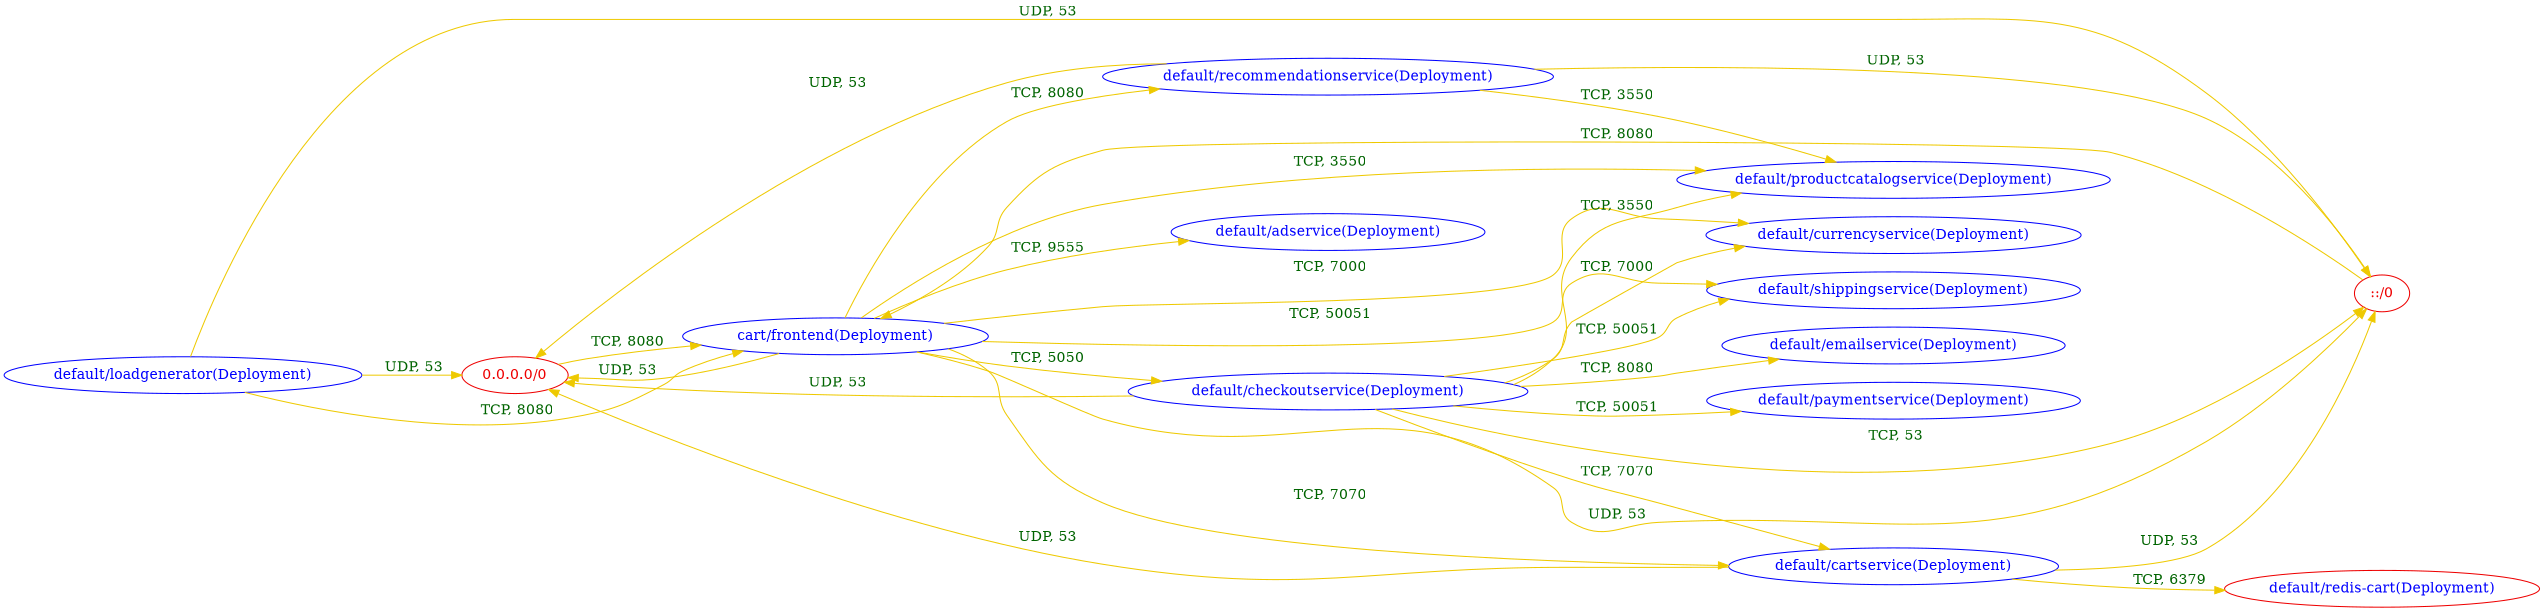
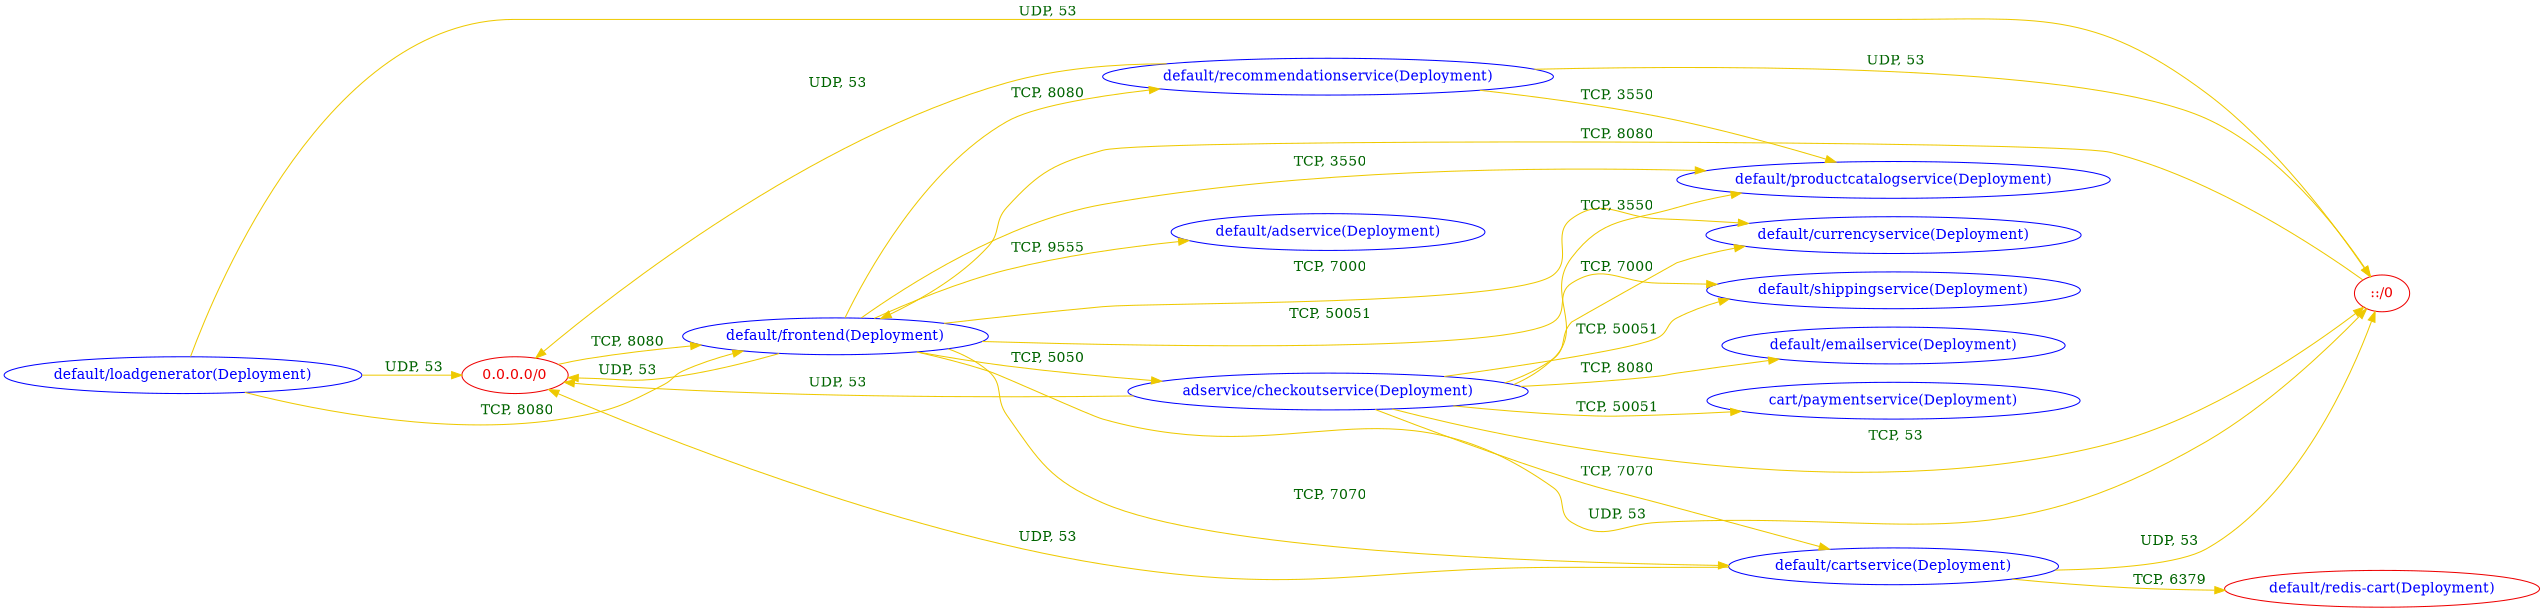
node "cart/frontend(Deployment)": label "cart/frontend(Deployment)" -> "default/frontend(Deployment)"
node "default/checkoutservice(Deployment)": label "default/checkoutservice(Deployment)" -> "adservice/checkoutservice(Deployment)"
node "default/paymentservice(Deployment)": label "default/paymentservice(Deployment)" -> "cart/paymentservice(Deployment)"
